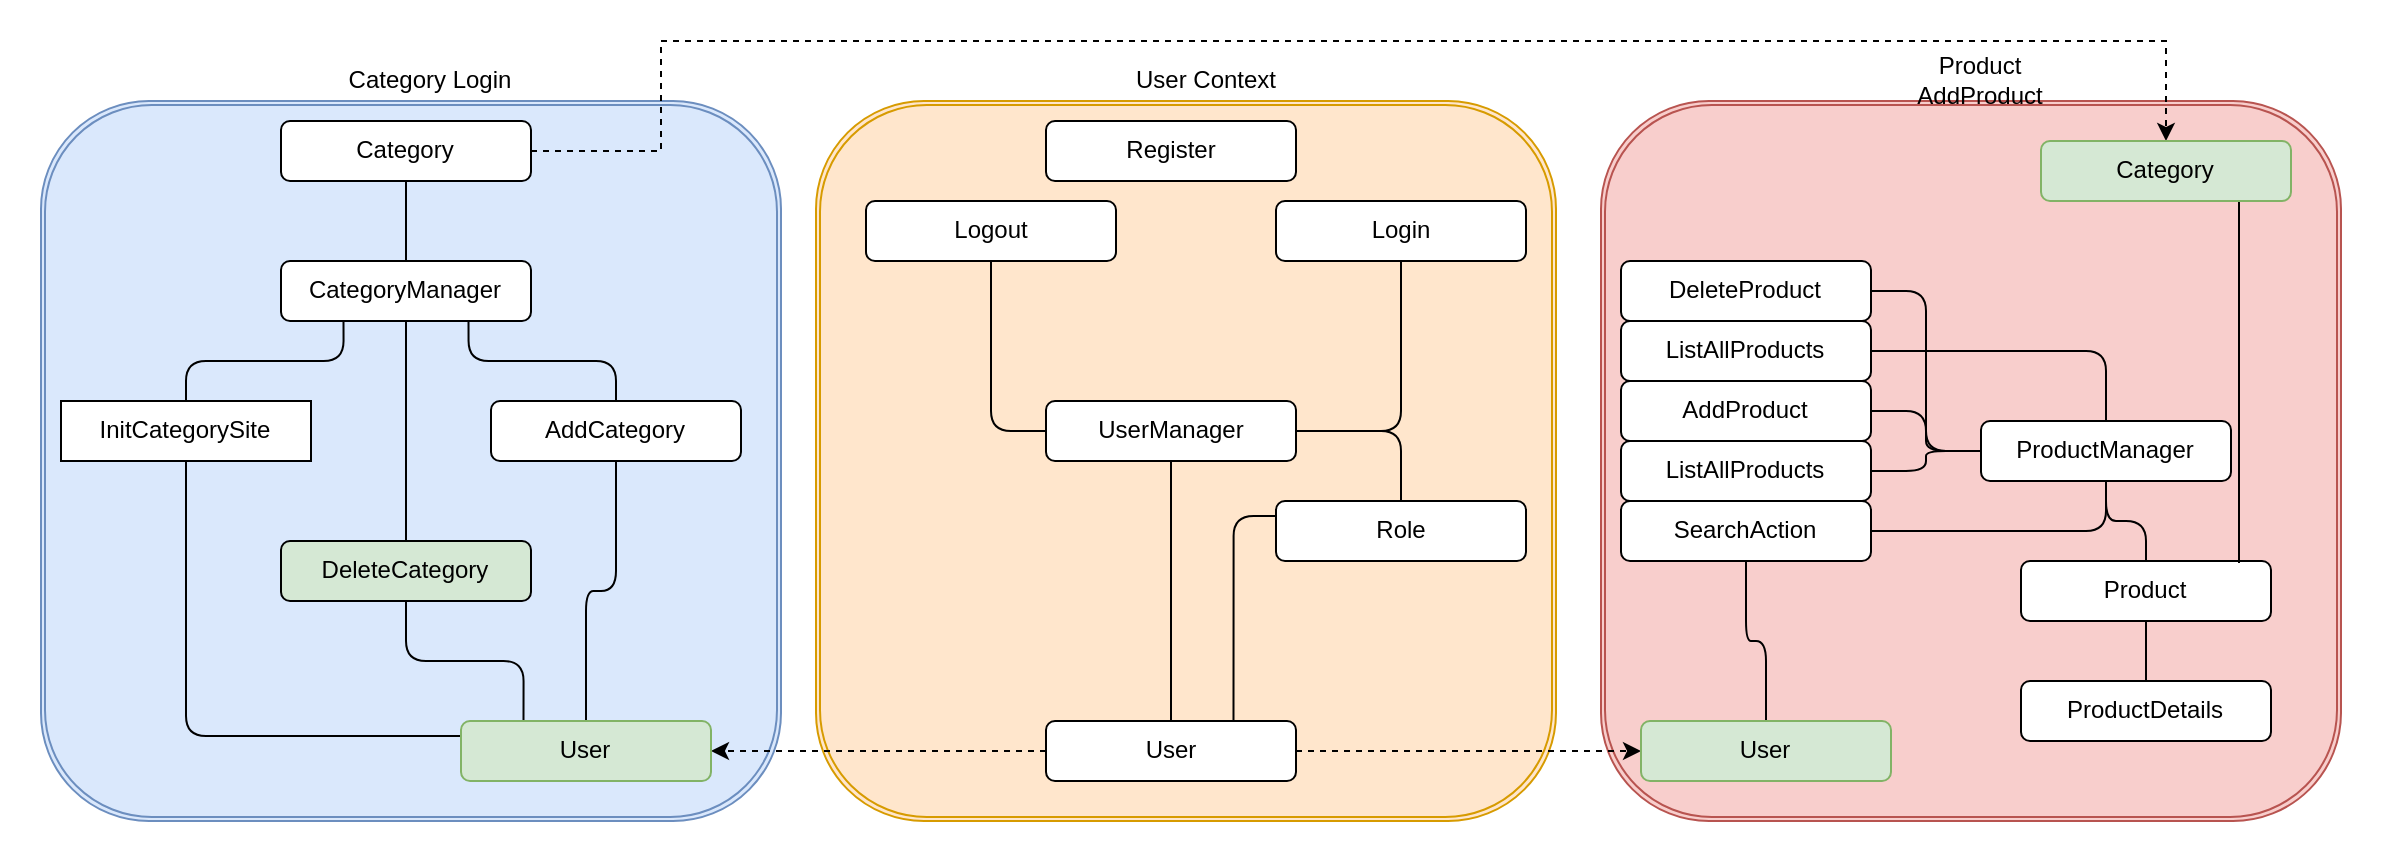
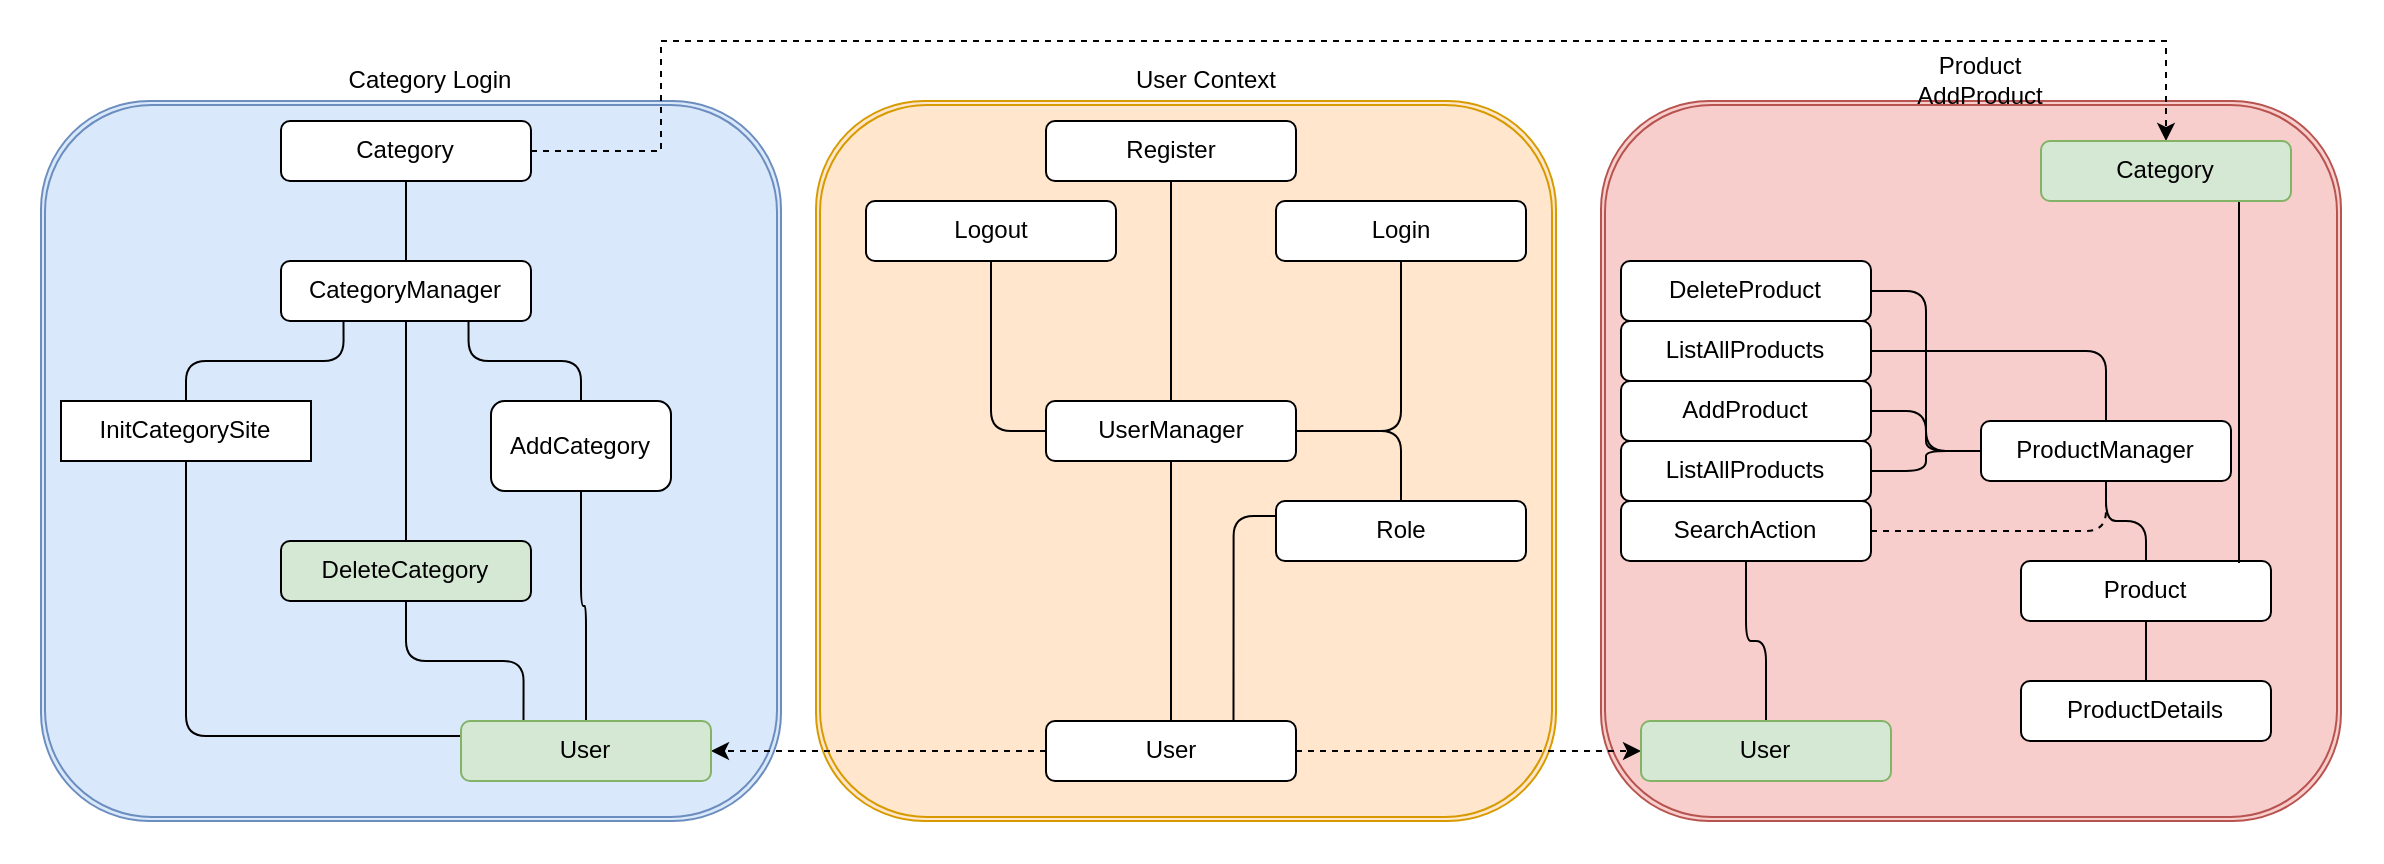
edge "Register" -- "UserManager": added
node "AddCategory": size 250x60 -> 180x90
edge "ProductManager" -- "SearchAction": style solid -> dashed
